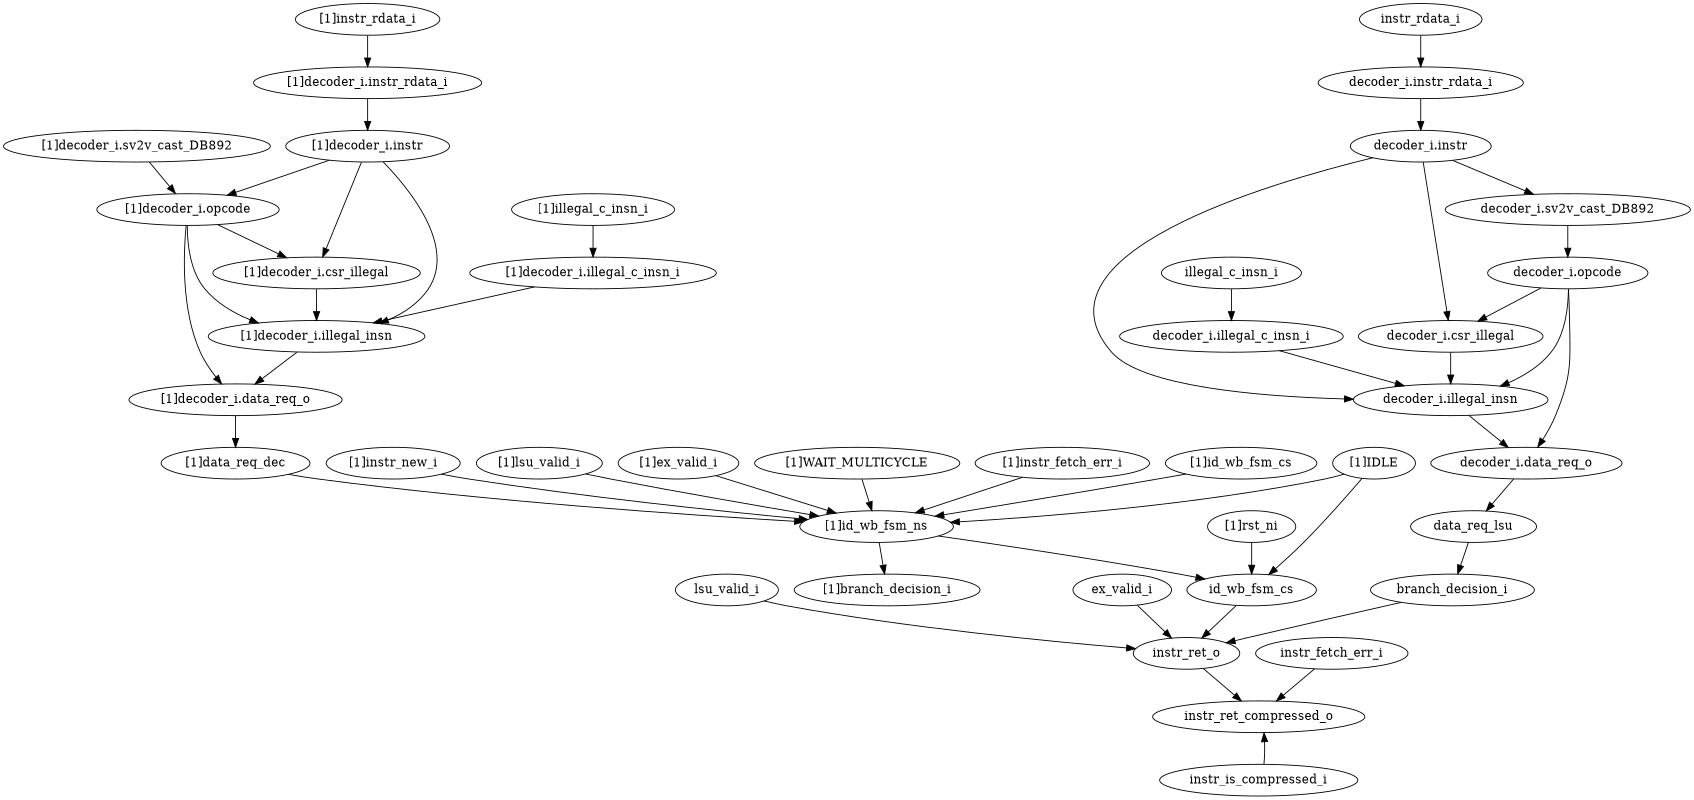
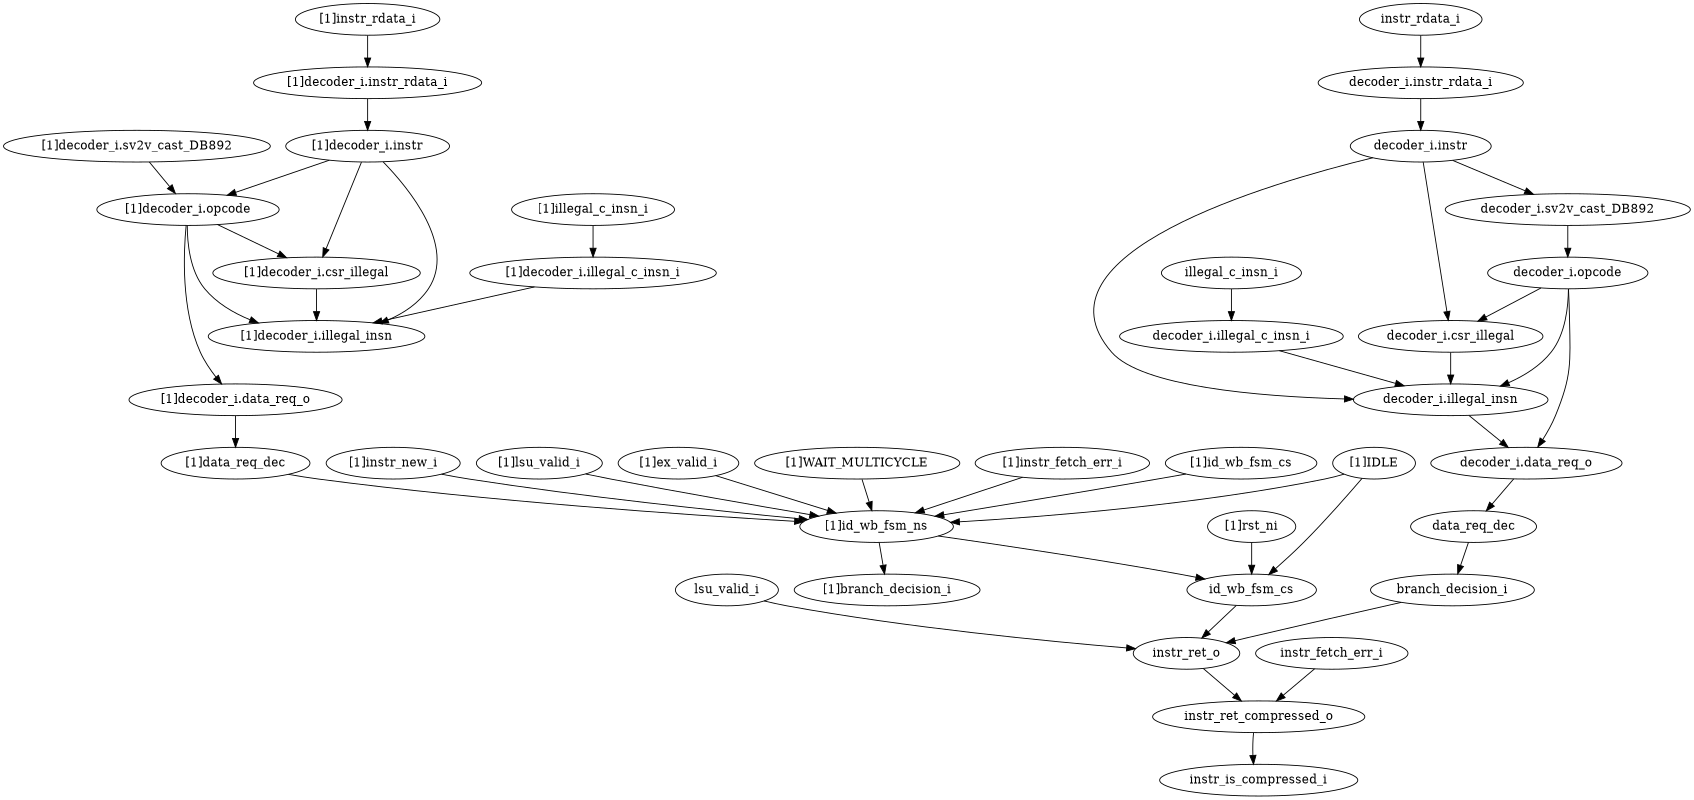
edge "[1]decoder_i.illegal_insn" -> "[1]decoder_i.data_req_o": removed
node "data_req_lsu": label "data_req_lsu" -> "data_req_dec"
node "ex_valid_i": removed
edge "instr_is_compressed_i" -> "instr_ret_compressed_o": reversed
